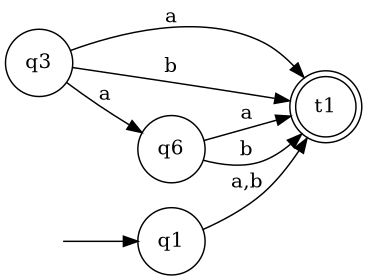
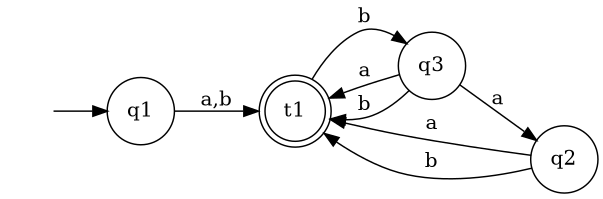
edge "t1" -> "q3": added, label "b"
node "q6": label "q6" -> "q2"
